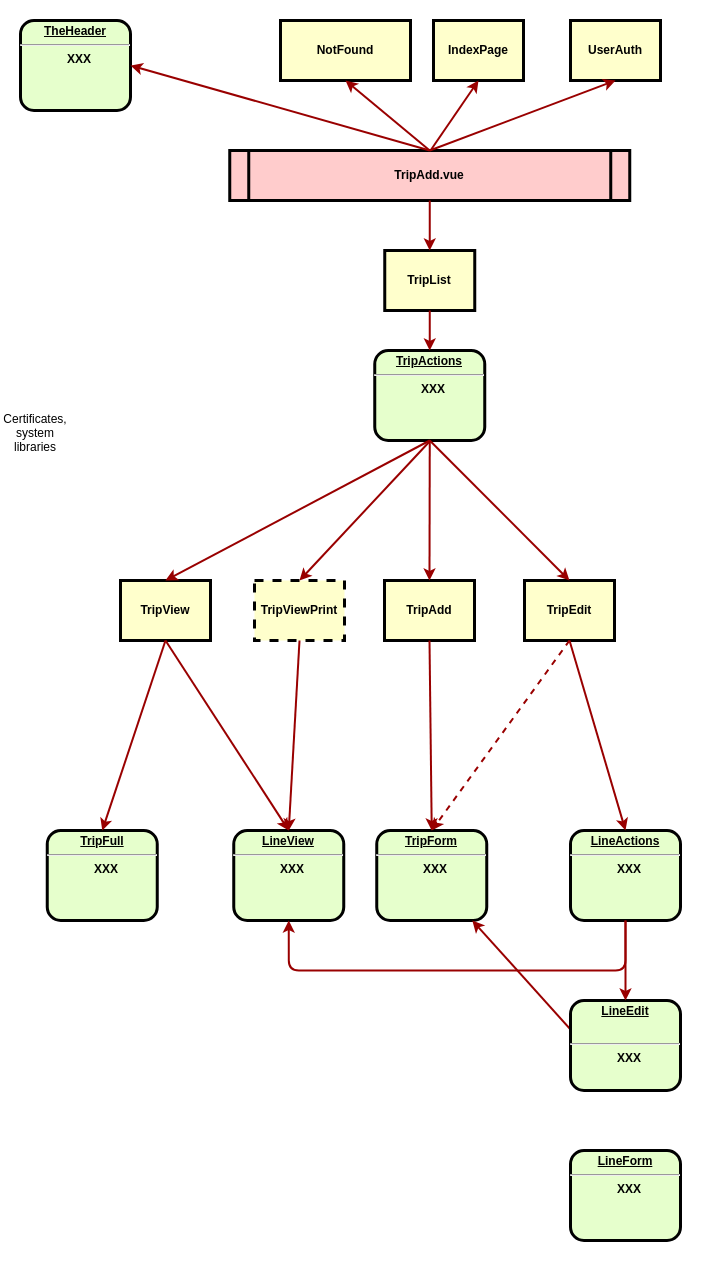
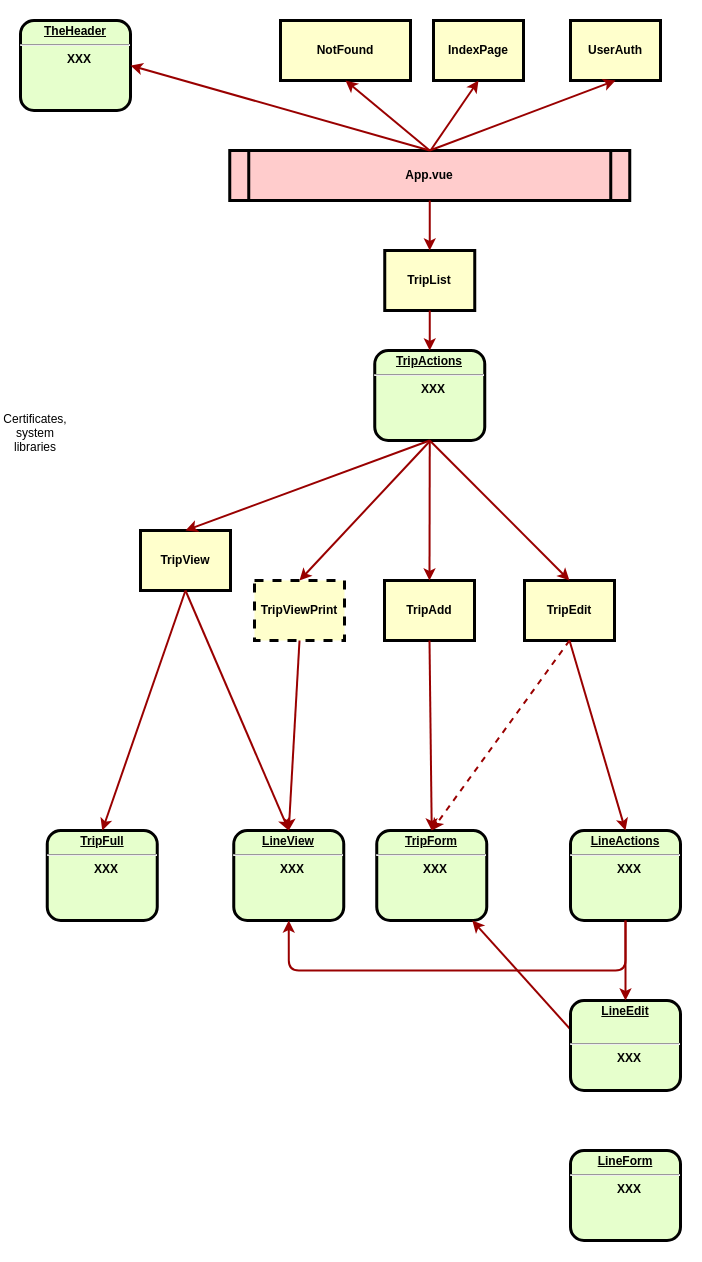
node "TripAdd.vue": label "TripAdd.vue" -> "App.vue"
node "TripView": moved (166, 611) -> (186, 561)
